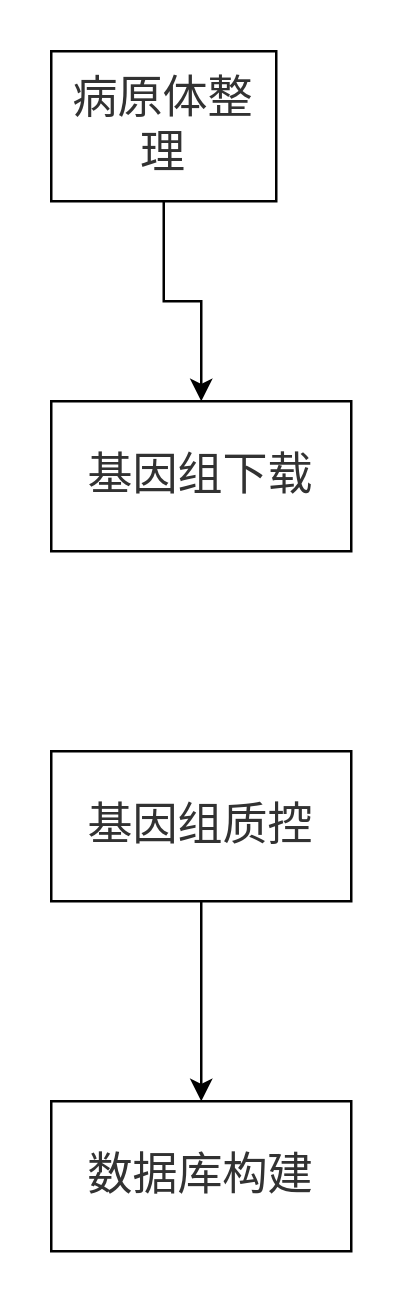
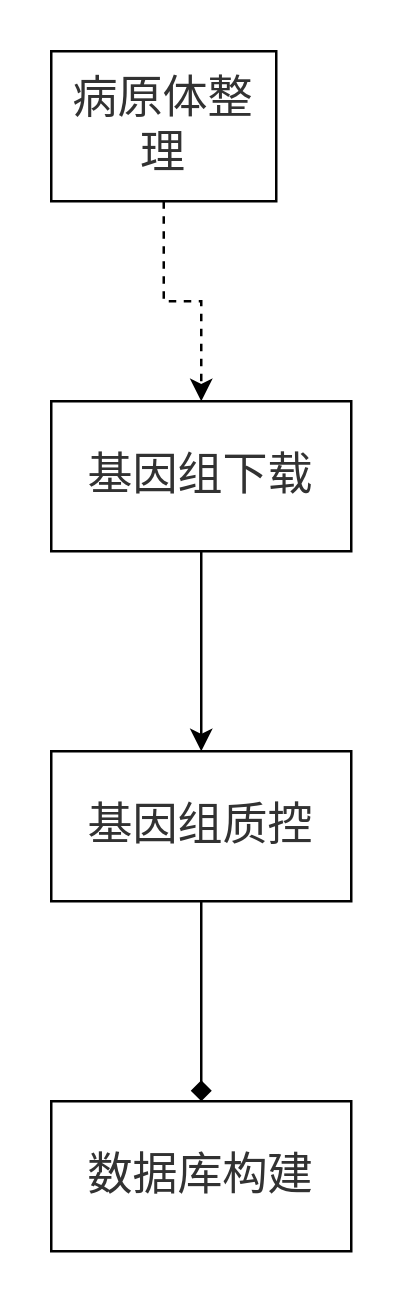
edge "病原体整理" -> "基因组下载": style solid -> dashed
edge "基因组下载" -> "基因组质控": added
edge "基因组质控" -> "数据库构建": arrowhead classic -> diamond
